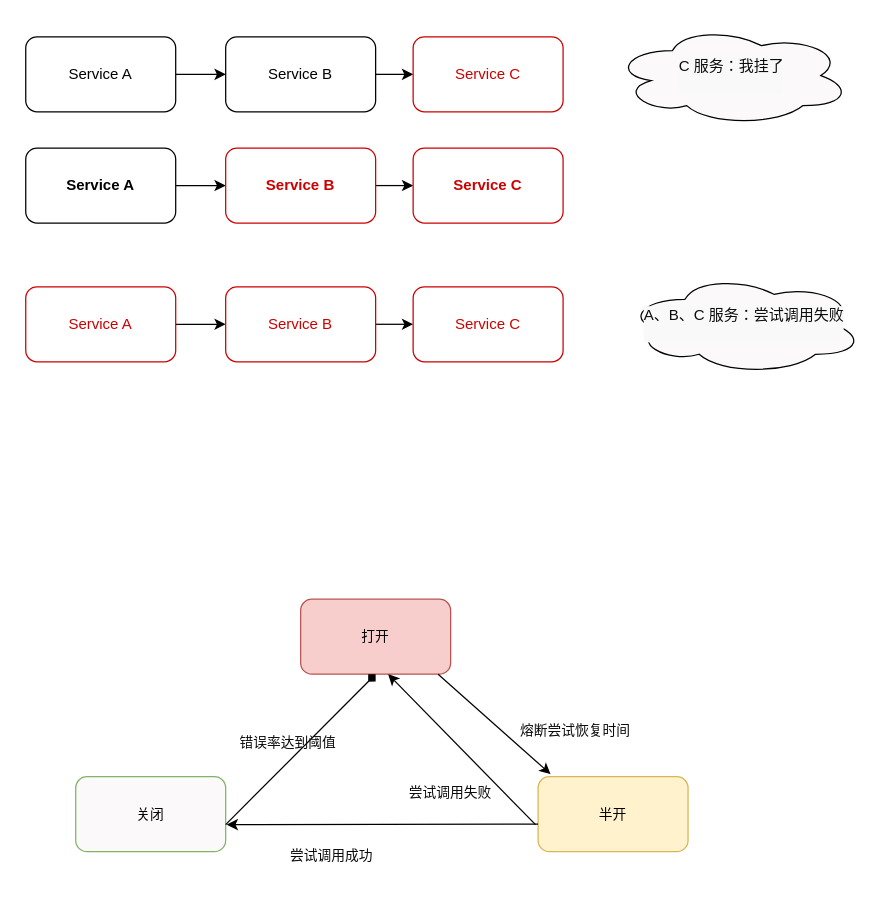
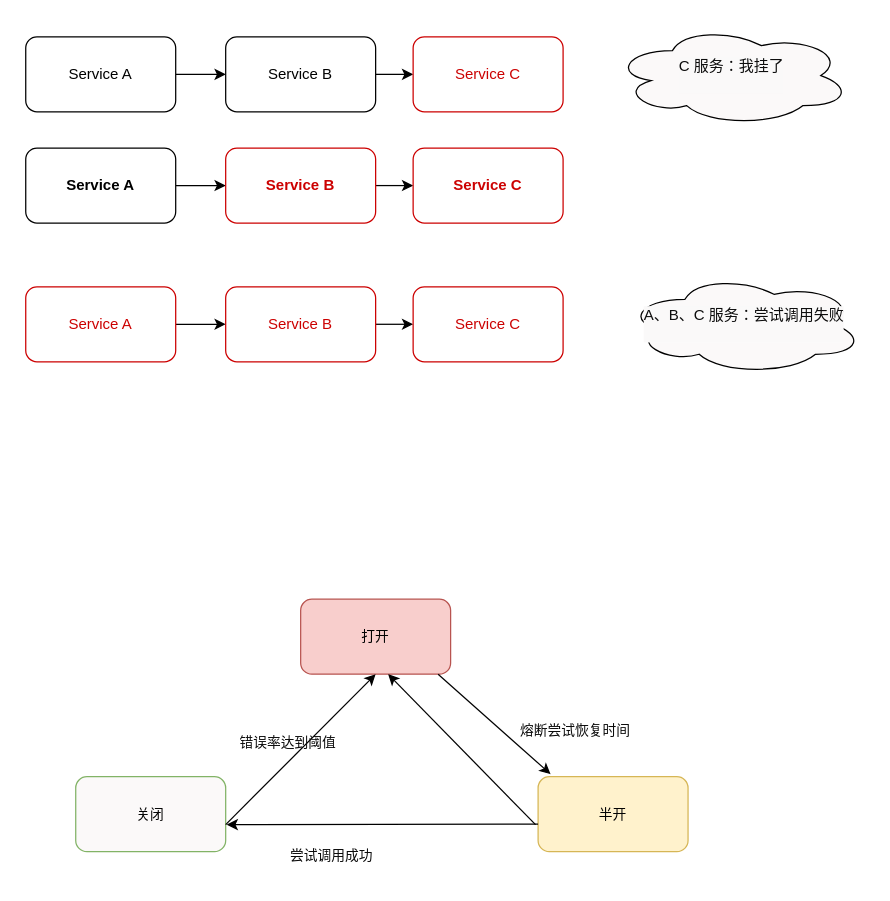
edge "关闭" -> "打开": arrowhead diamond -> classic
node "尝试调用失败": removed
